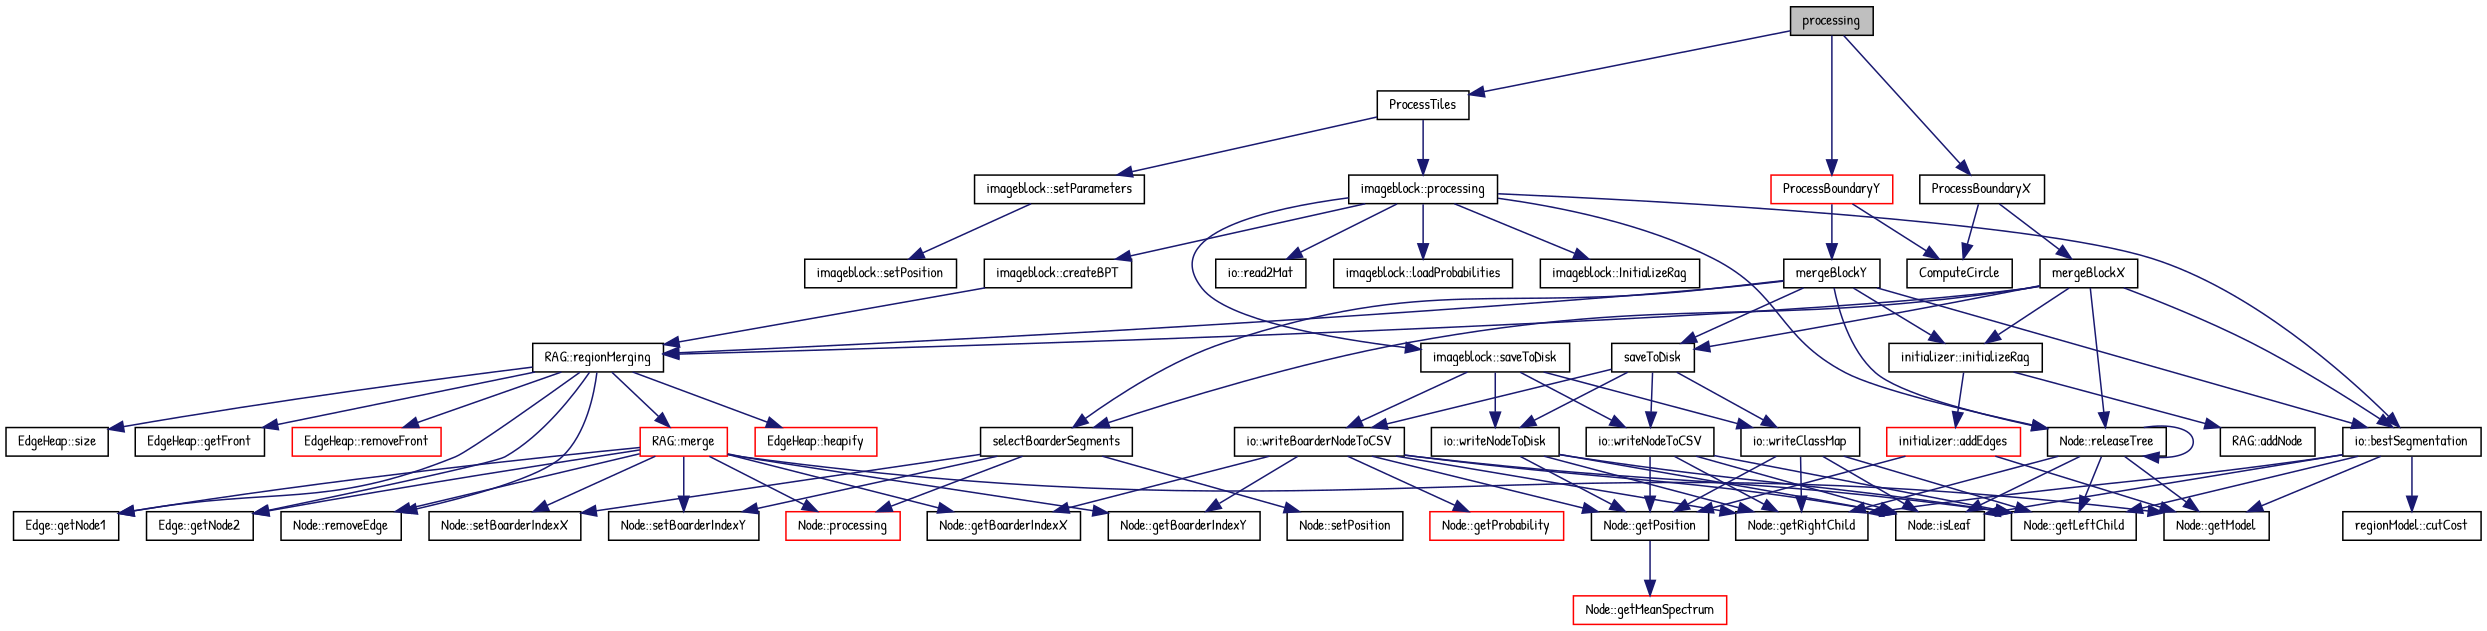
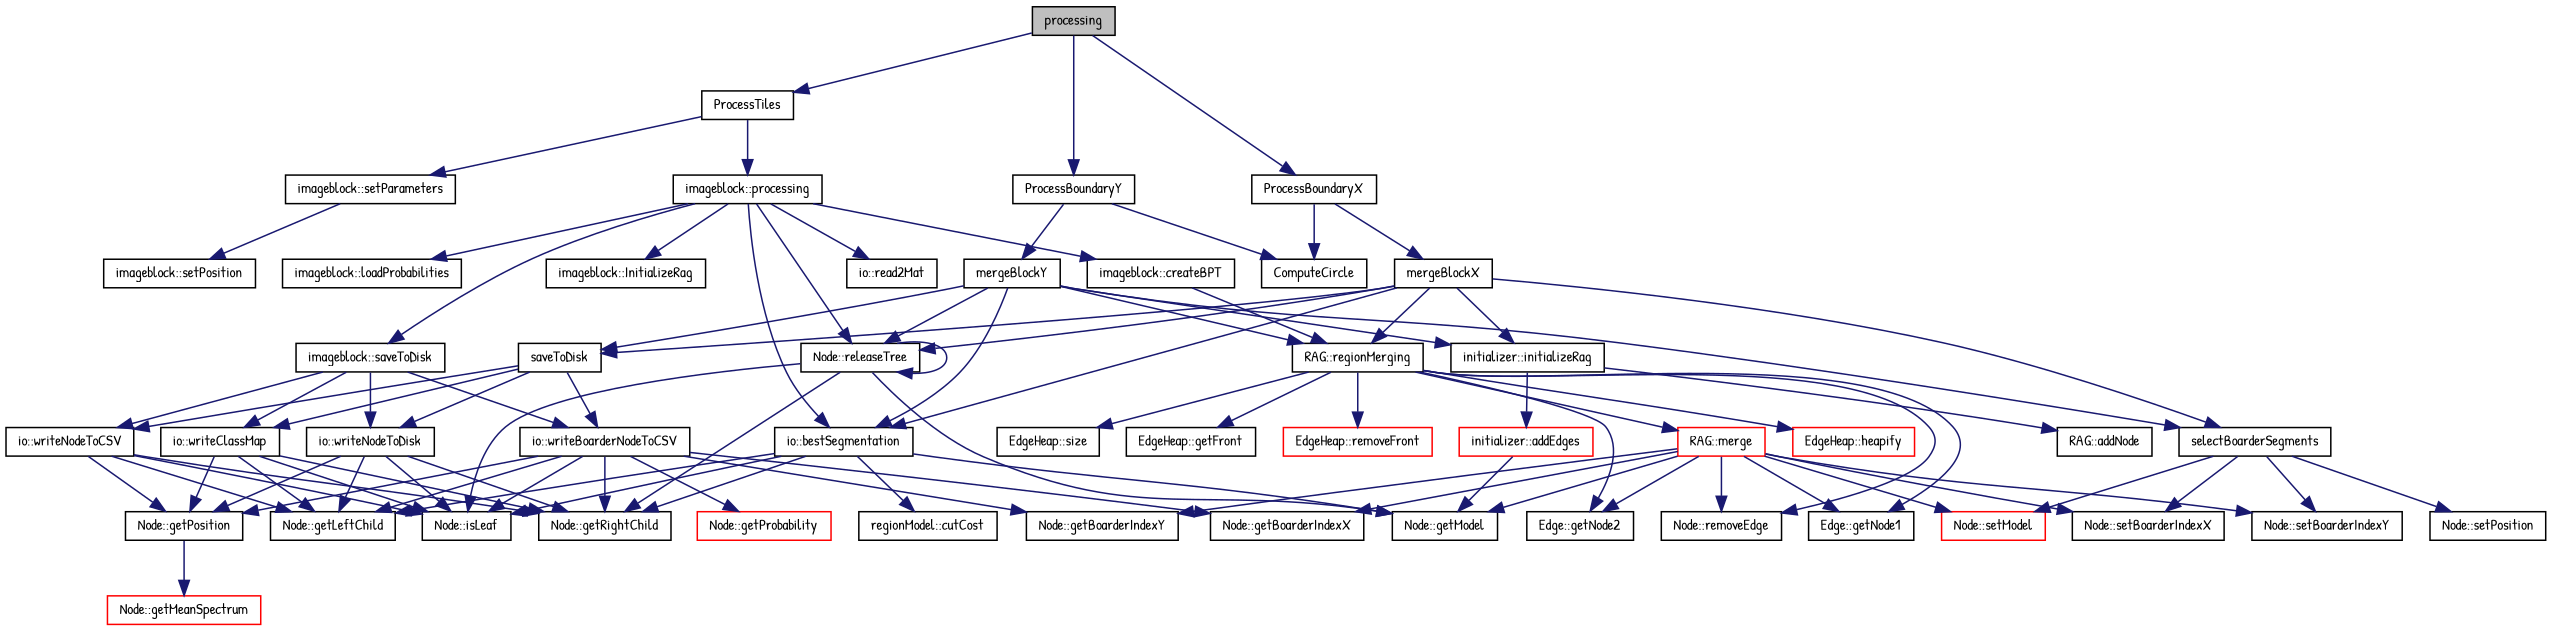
node "ProcessBoundaryY": color red -> black
edge "Node::releaseTree" -> "Node::getLeftChild": removed
edge "initializer::addEdges" -> "Node::getPosition": removed
node "Node::processing": label "Node::processing" -> "Node::setModel"
